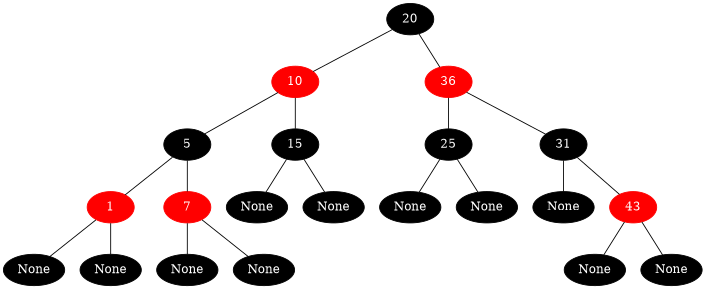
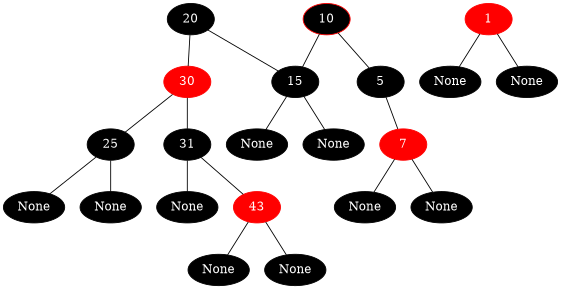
edge "20" -- "10": now "20" -- "15"
node "10": fillcolor red -> black
node "36": label "36" -> "30"
edge "5" -- "1": removed
